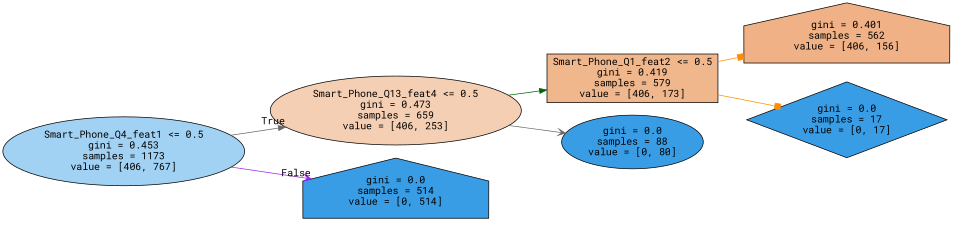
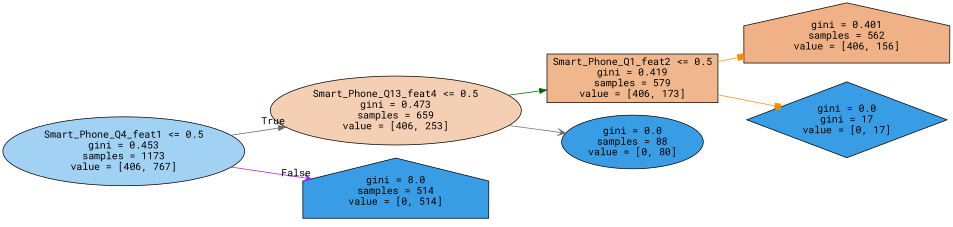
node "gini = 0.0 samples = 17 value = [0, 17]": label "gini = 0.0 samples = 17 value = [0, 17]" -> "gini = 0.0 gini = 17 value = [0, 17]"
node "gini = 0.0 samples = 514 value = [0, 514]": label "gini = 0.0 samples = 514 value = [0, 514]" -> "gini = 8.0 samples = 514 value = [0, 514]"
